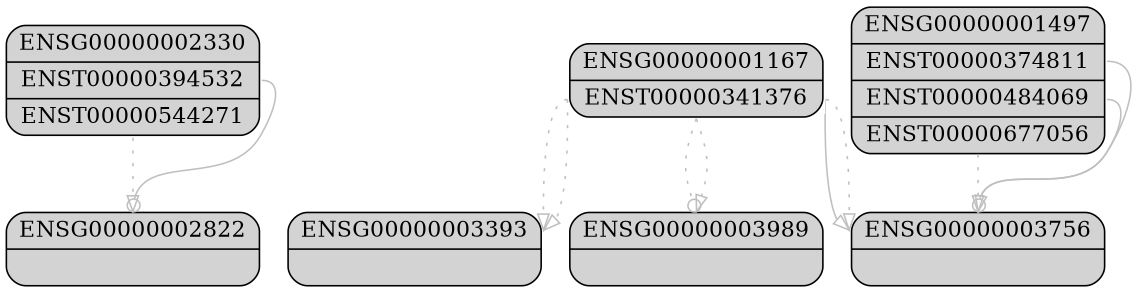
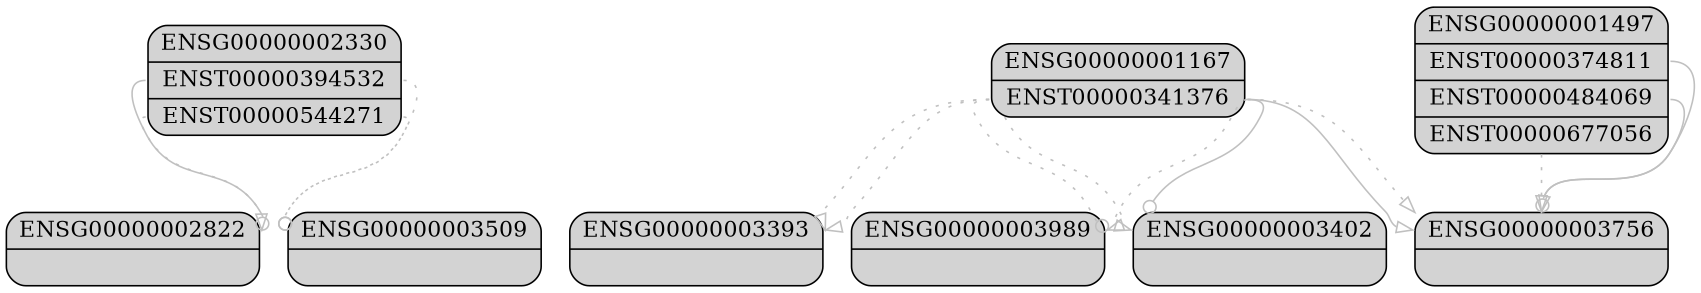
node "ENSG00000003509": added
node "ENSG00000003402": added
